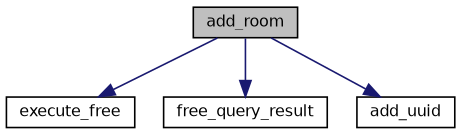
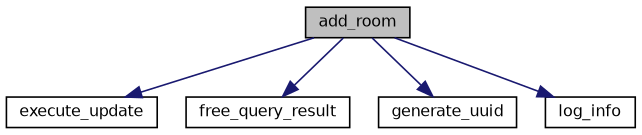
node "execute_free": label "execute_free" -> "execute_update"
node "add_uuid": label "add_uuid" -> "generate_uuid"
node "log_info": added
